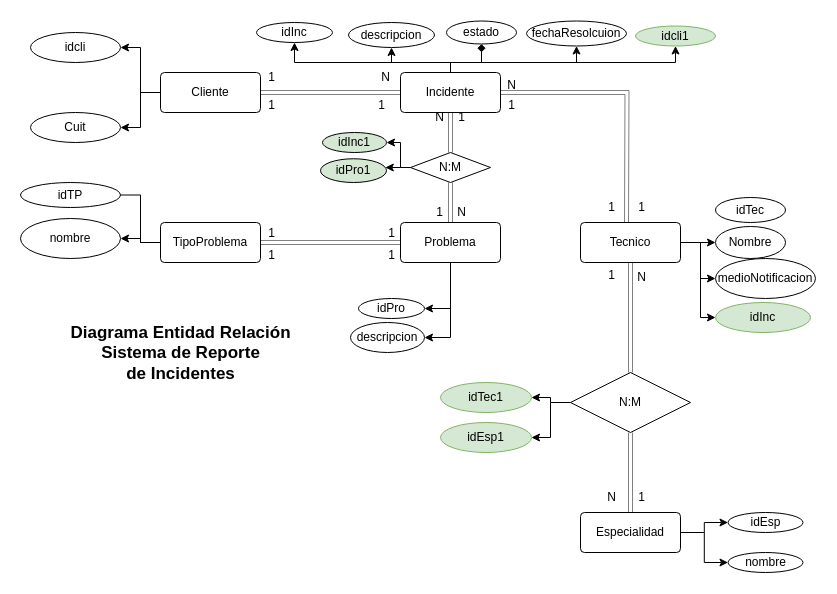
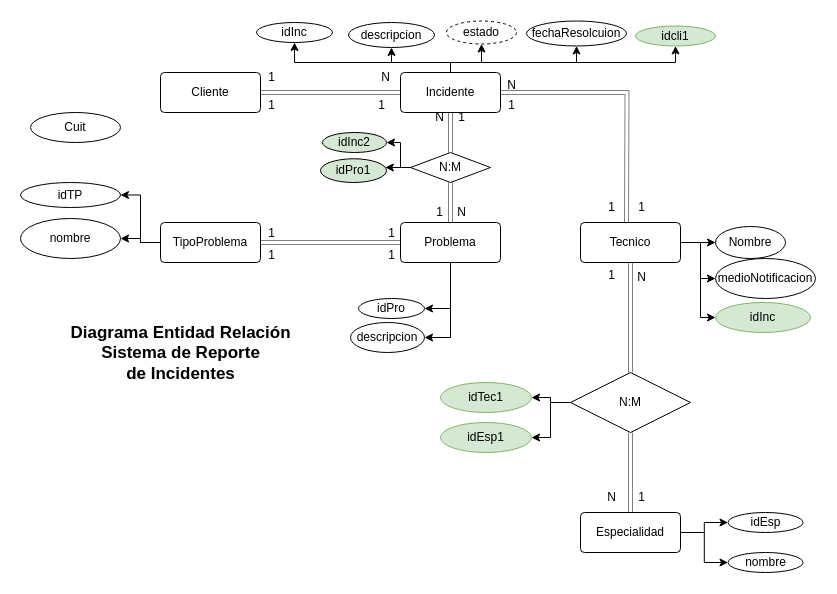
node "estado": style solid -> dashed
node "idcli": removed
edge "Incidente" -> "estado": arrowhead diamond -> classic
edge "Cliente" -> "idcli": removed
edge "Cliente" -> "Cuit": removed
node "idInc1": label "idInc1" -> "idInc2"
edge "idTP" -- "TipoProblema": arrowhead none -> classic
node "idTec": removed
